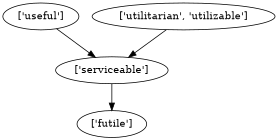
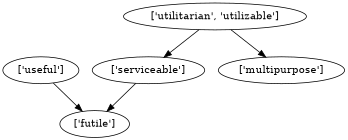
edge "['useful']" -> "['serviceable']": now "['useful']" -> "['futile']"
node "['multipurpose']": added
